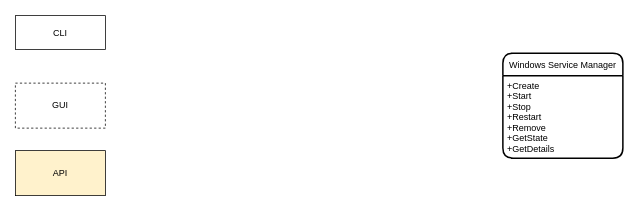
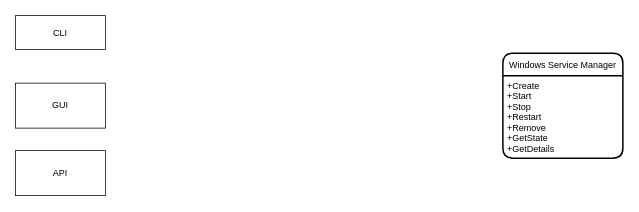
node "GUI": style dashed -> solid
node "API": fillcolor #fff2cc -> #ffffff
